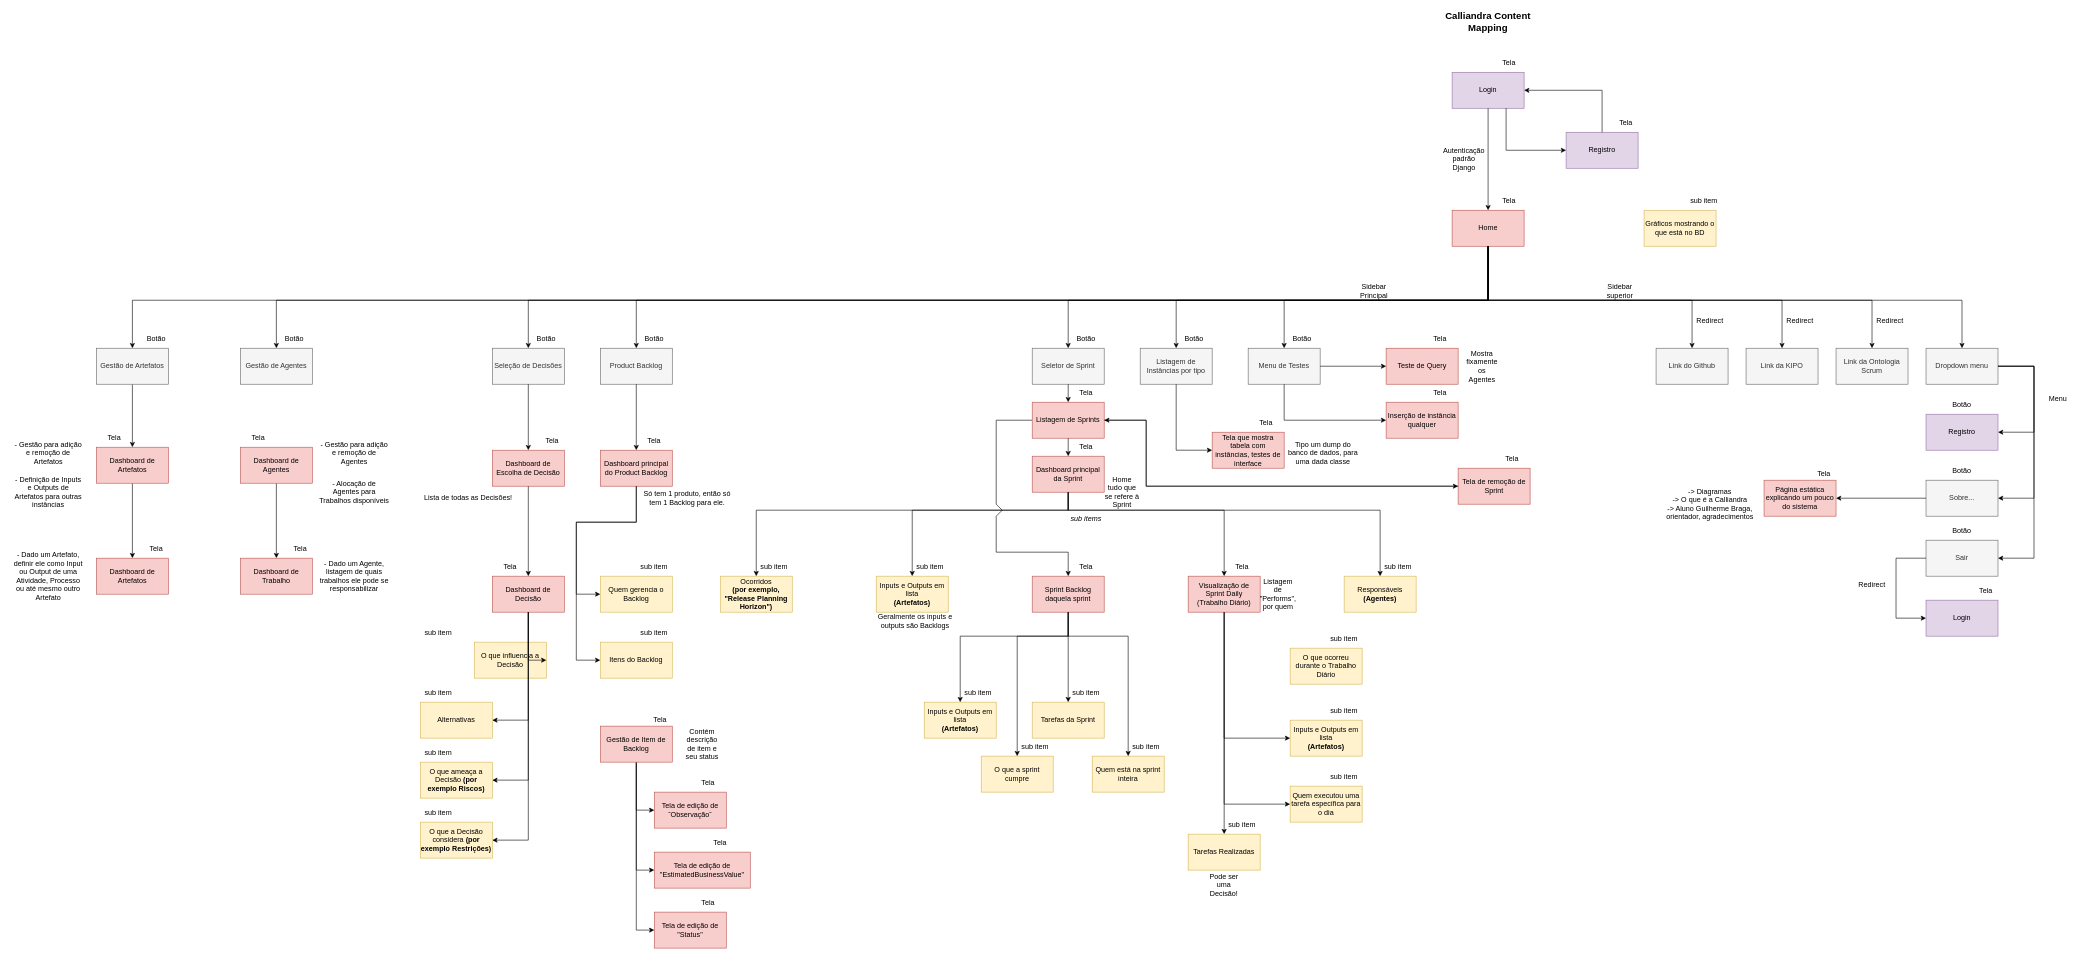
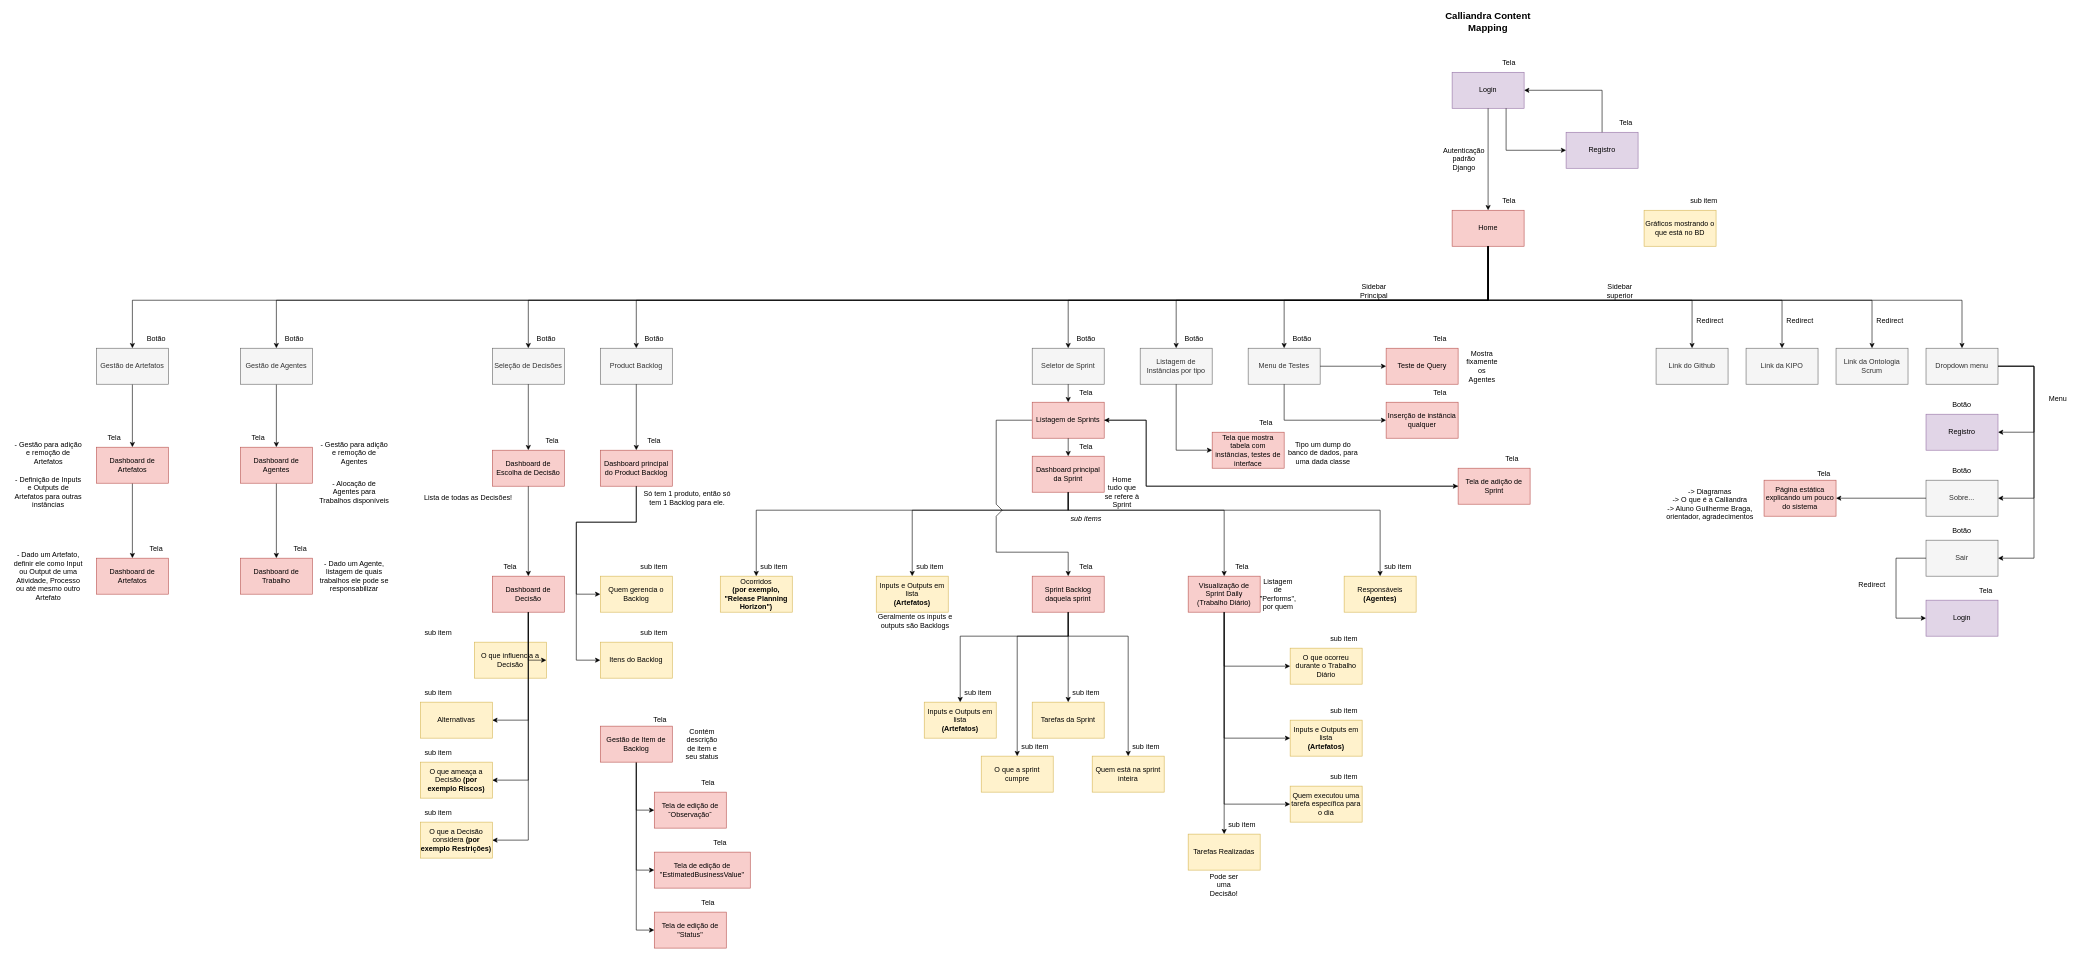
edge "Gestão de Agentes" -> "Dashboard de Agentes": added
node "Tela de remoção de Sprint": label "Tela de remoção de Sprint" -> "Tela de adição de Sprint"
edge "Visualização de Sprint Daily (Trabalho Diário)" -> "O que ocorreu durante o Trabalho Diário": added
